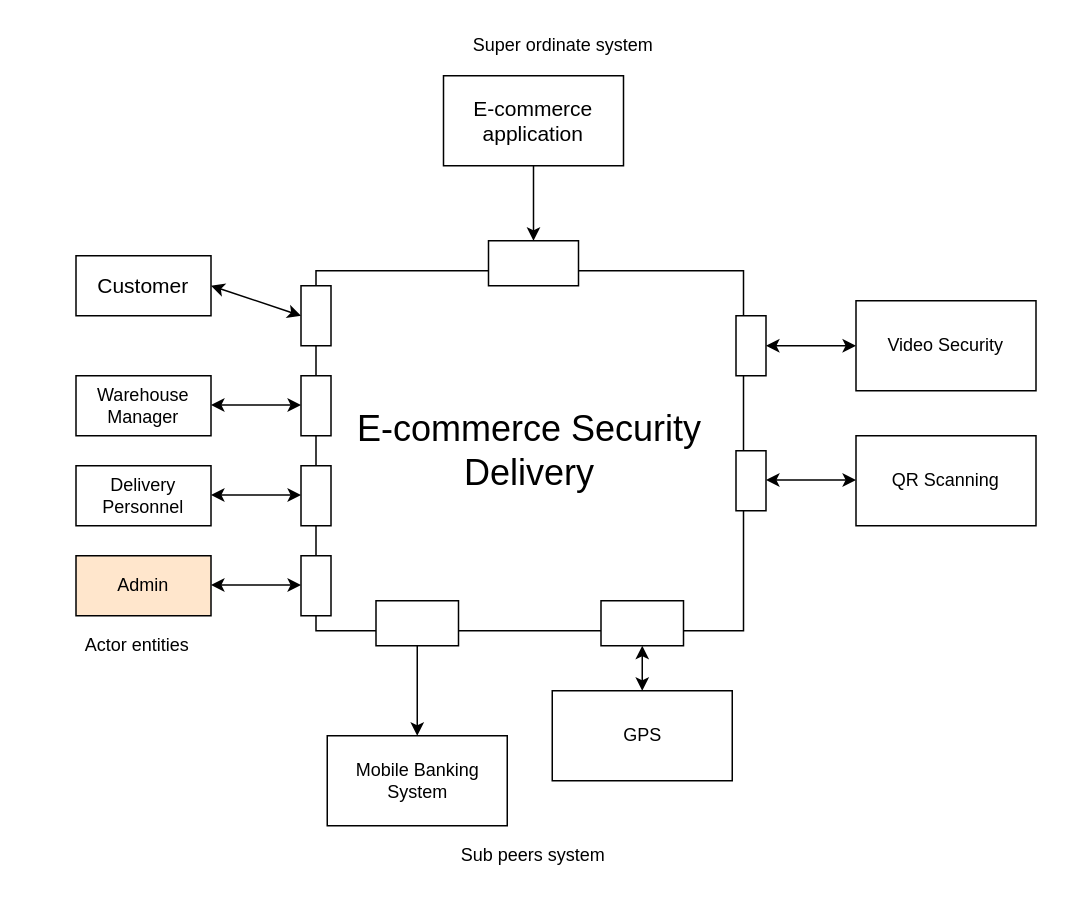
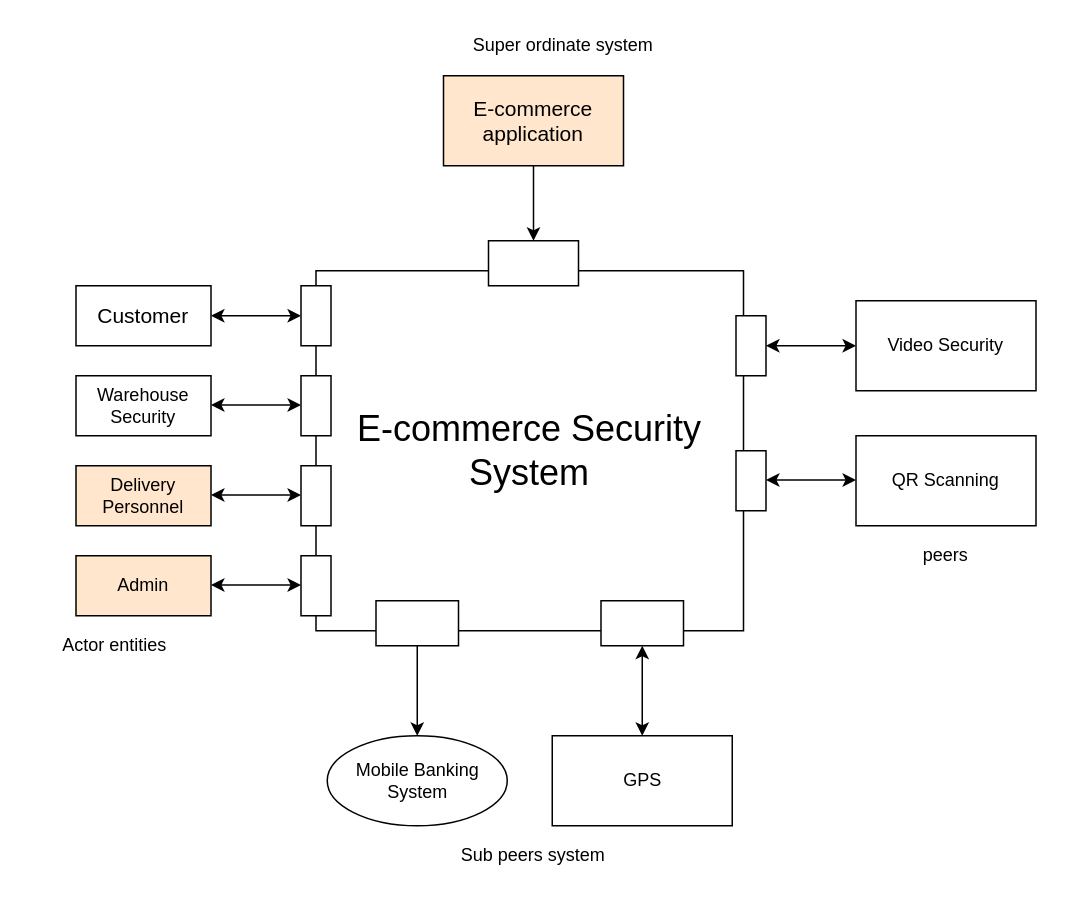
node "E-commerce application": fillcolor #ffffff -> #ffe6cc
node "Customer": moved (143, 286) -> (143, 316)
node "Warehouse Manager": label "Warehouse Manager" -> "Warehouse Security"
node "E-commerce Security Delivery": label "E-commerce Security Delivery" -> "E-commerce Security System"
node "Delivery Personnel": fillcolor #ffffff -> #ffe6cc
node "peers": added
node "Actor entities": moved (137, 646) -> (115, 646)
node "GPS": moved (642, 736) -> (642, 781)
node "Mobile Banking System": shape rectangle -> ellipse
